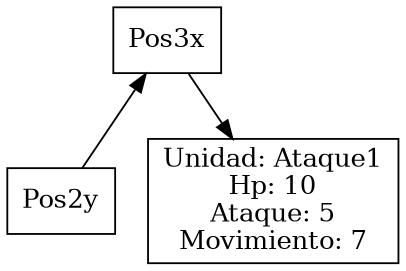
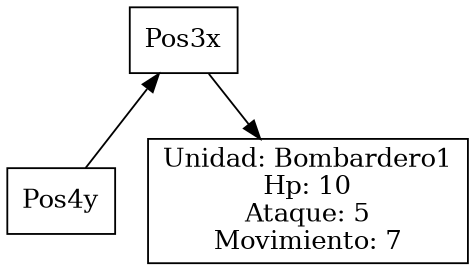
node "Pos2y": label "Pos2y" -> "Pos4y"
node "Unidad: Ataque1 Hp: 10 Ataque: 5 Movimiento: 7": label "Unidad: Ataque1 Hp: 10 Ataque: 5 Movimiento: 7" -> "Unidad: Bombardero1 Hp: 10 Ataque: 5 Movimiento: 7"
